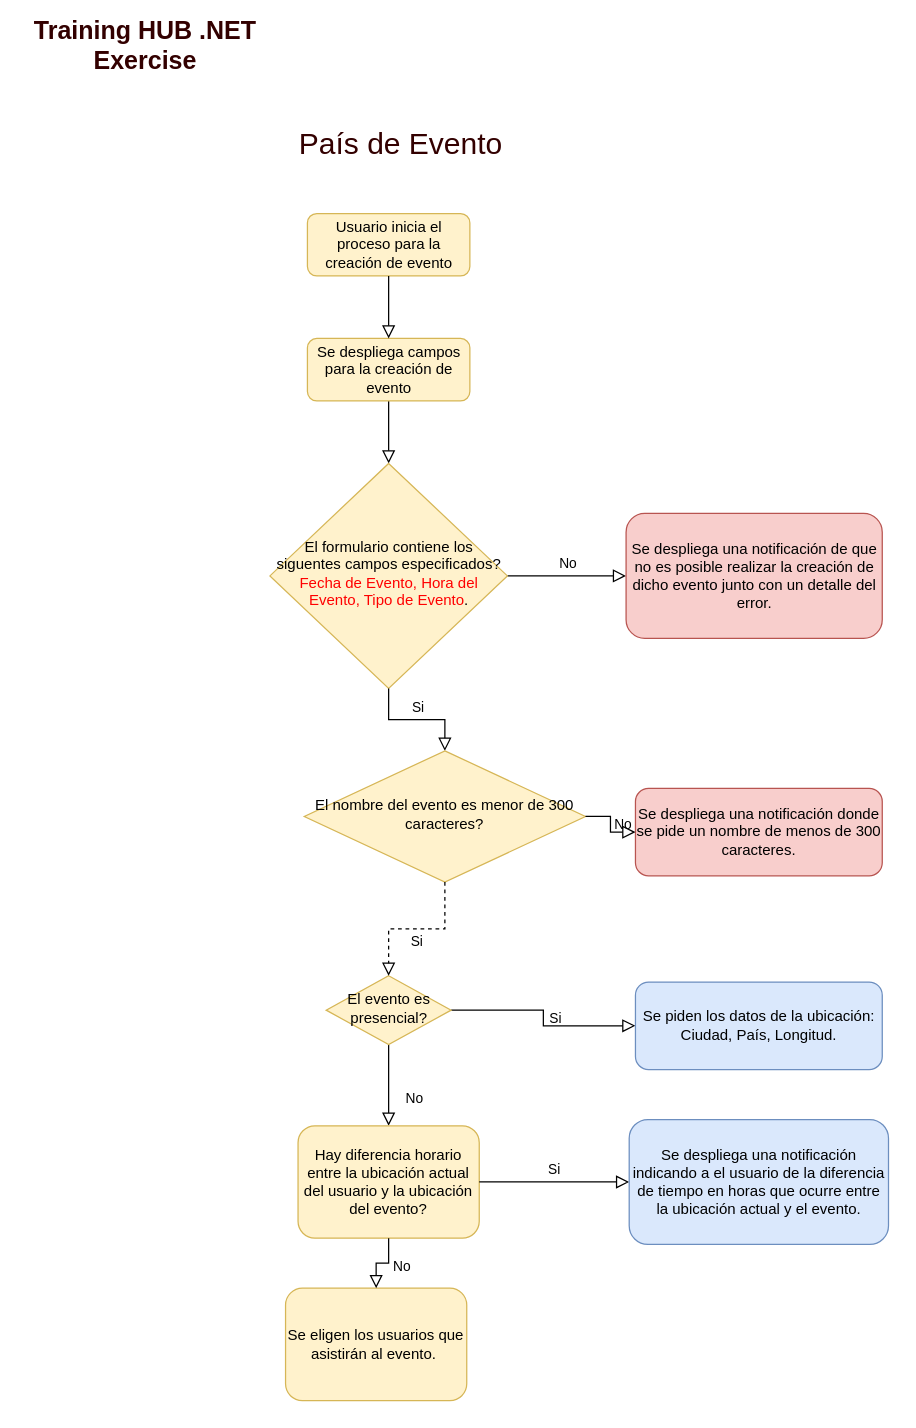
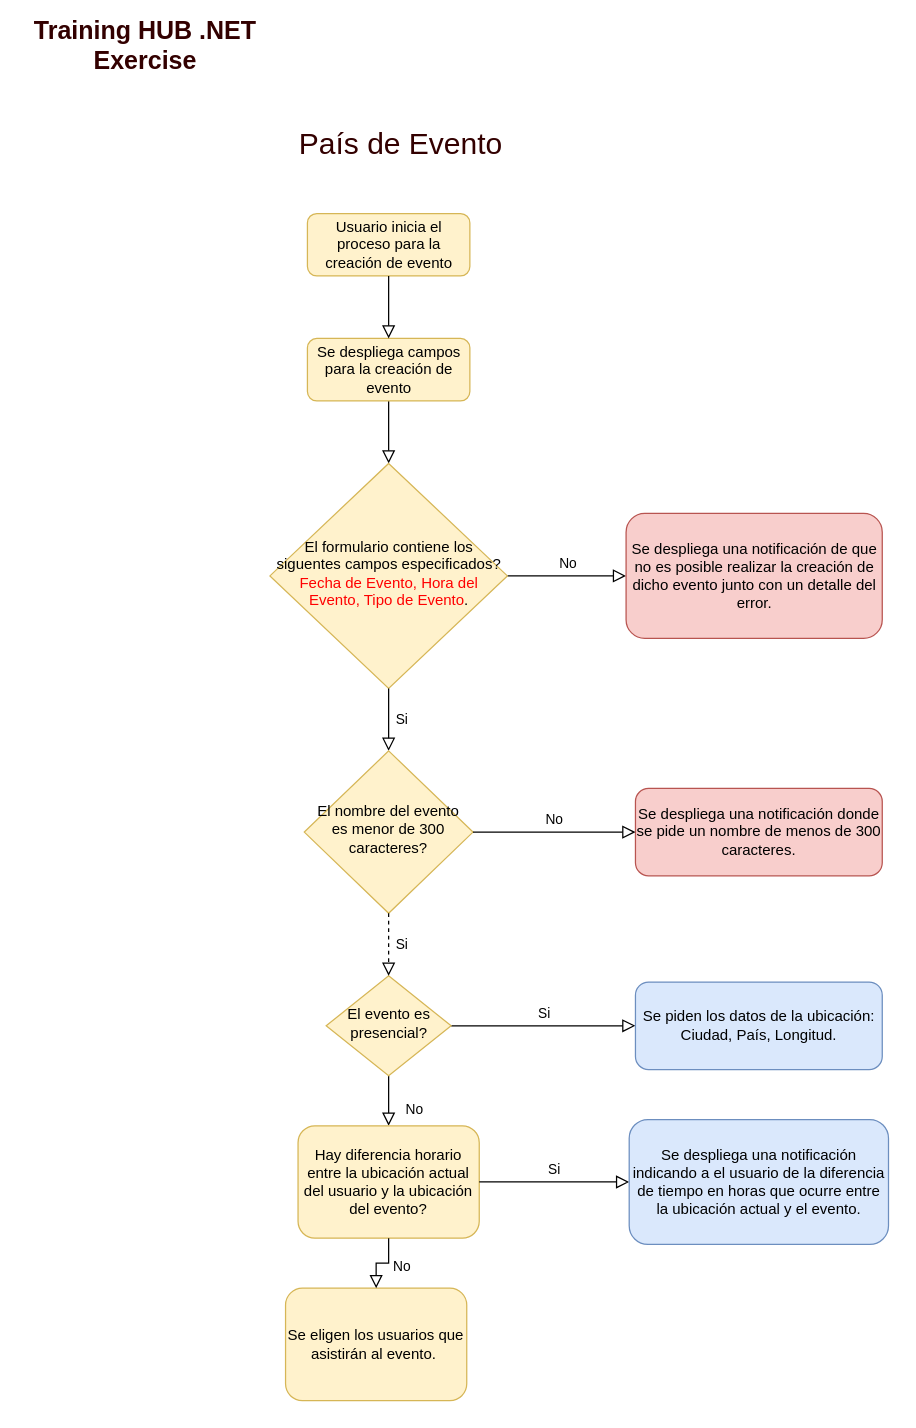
node "El nombre del evento es menor de 300 caracteres?": size 281x131 -> 169x163
node "El evento es presencial?": size 125x69 -> 125x100
